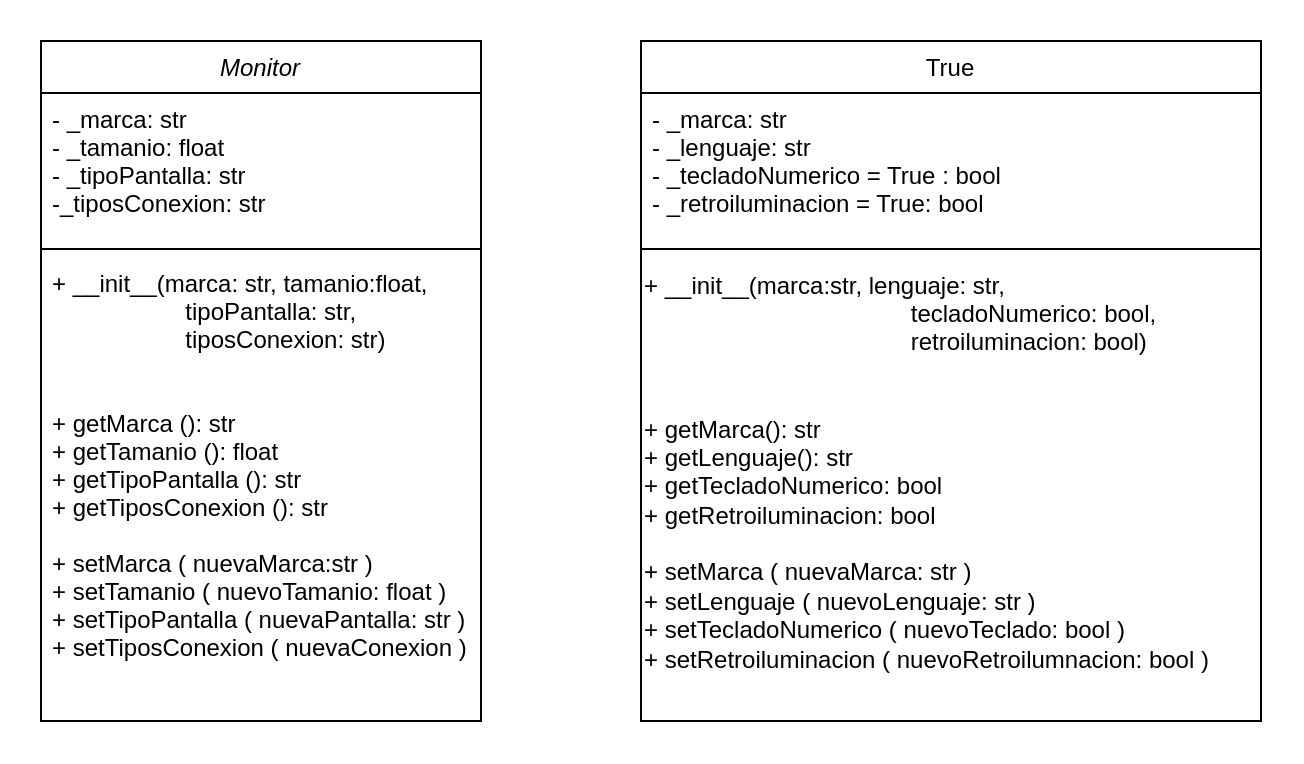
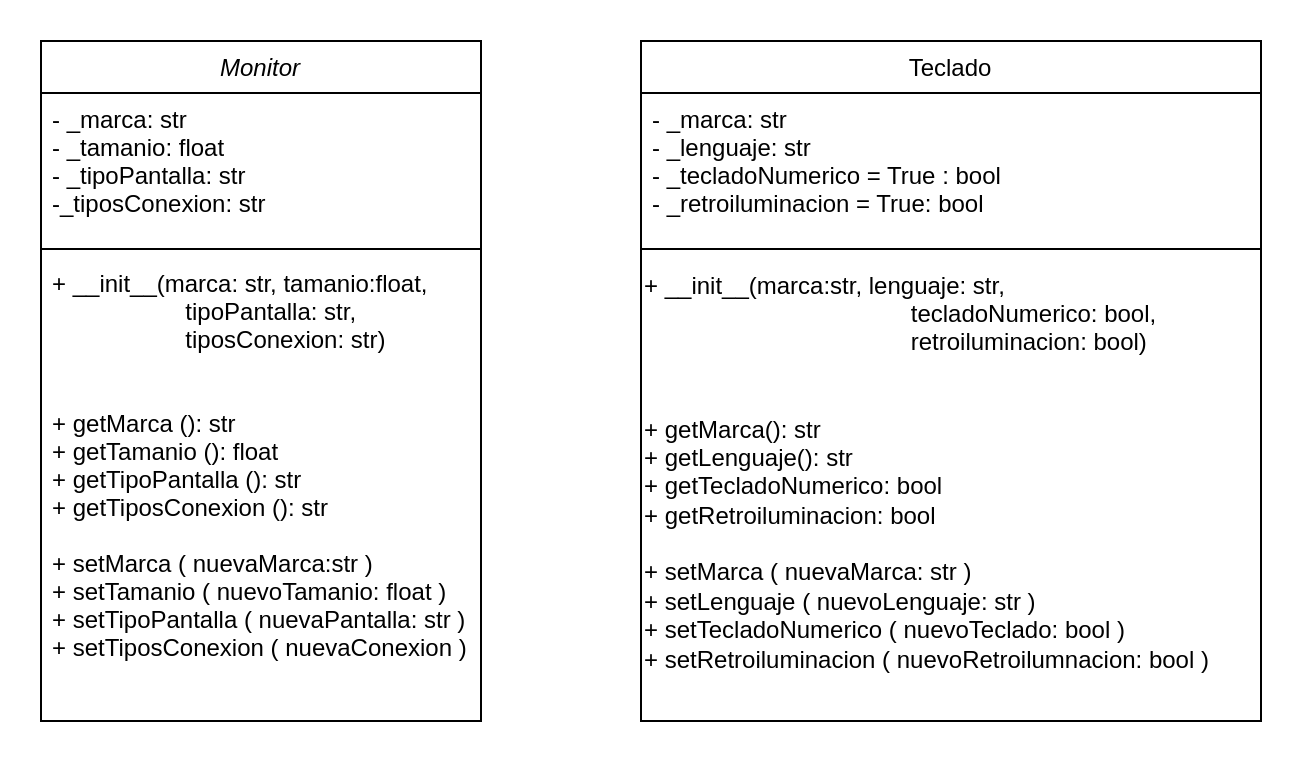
node "True": label "True" -> "Teclado"
